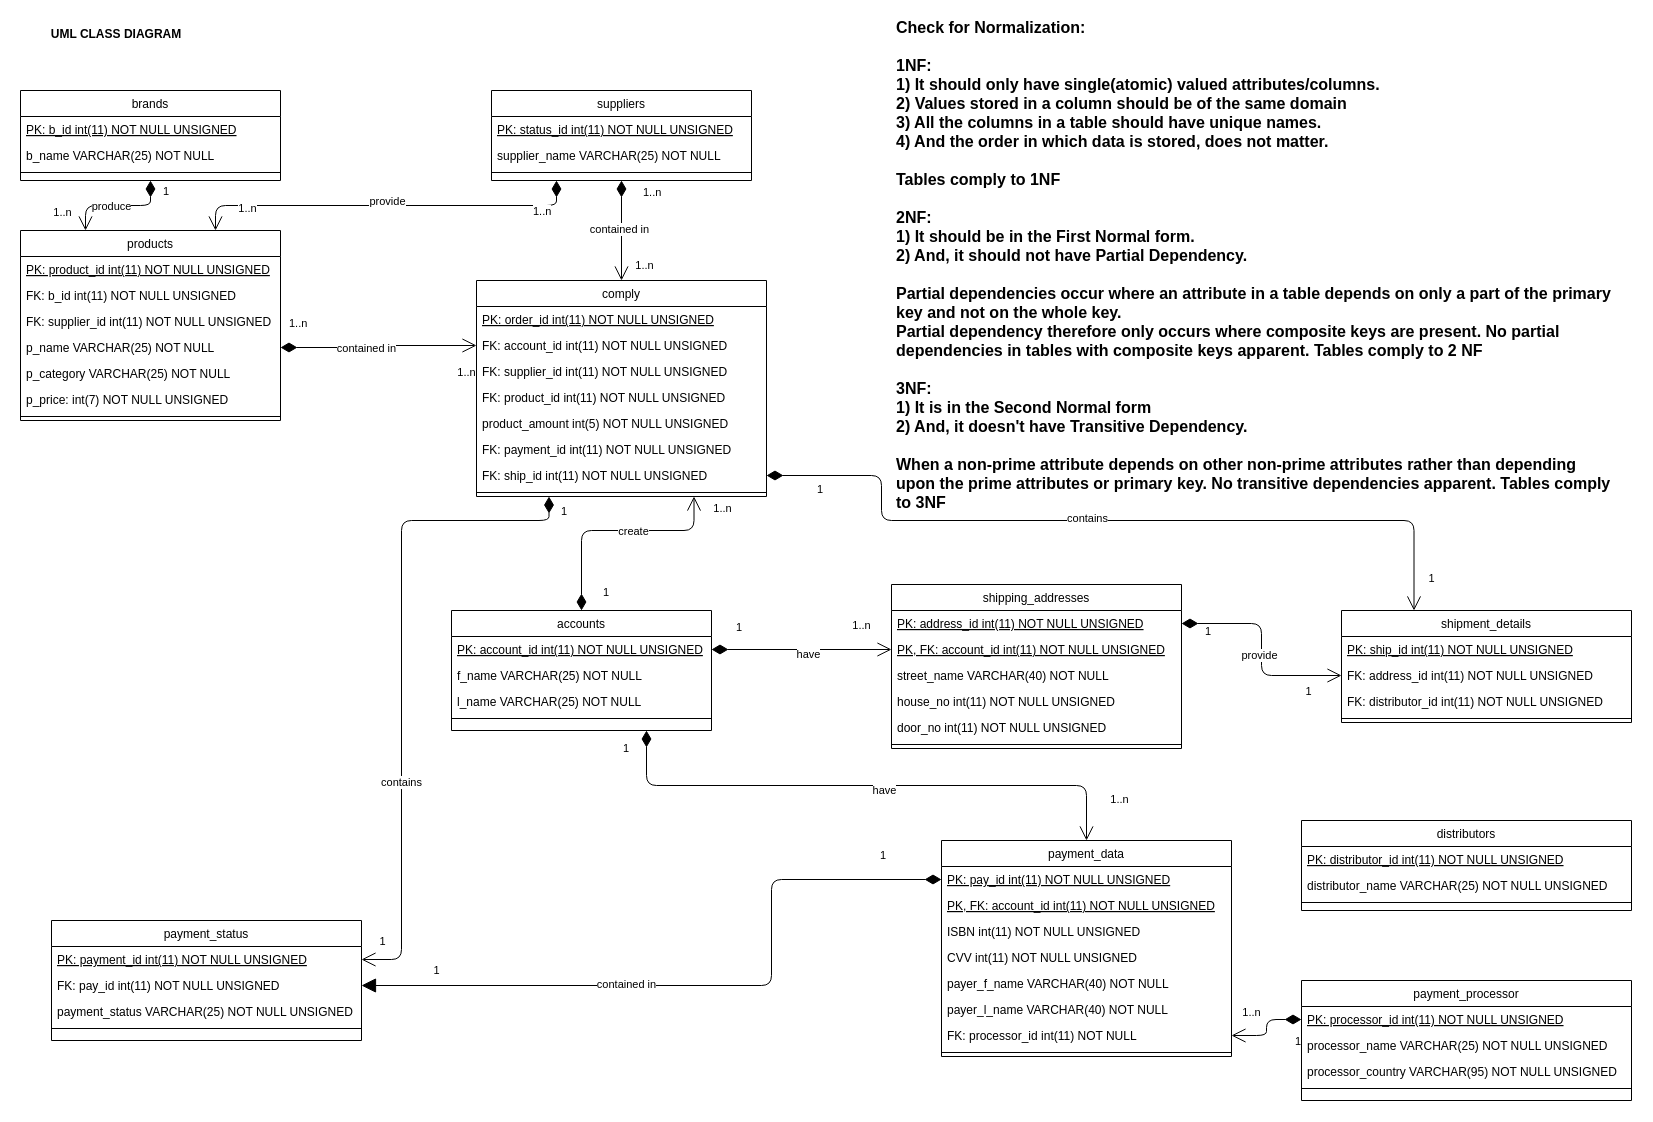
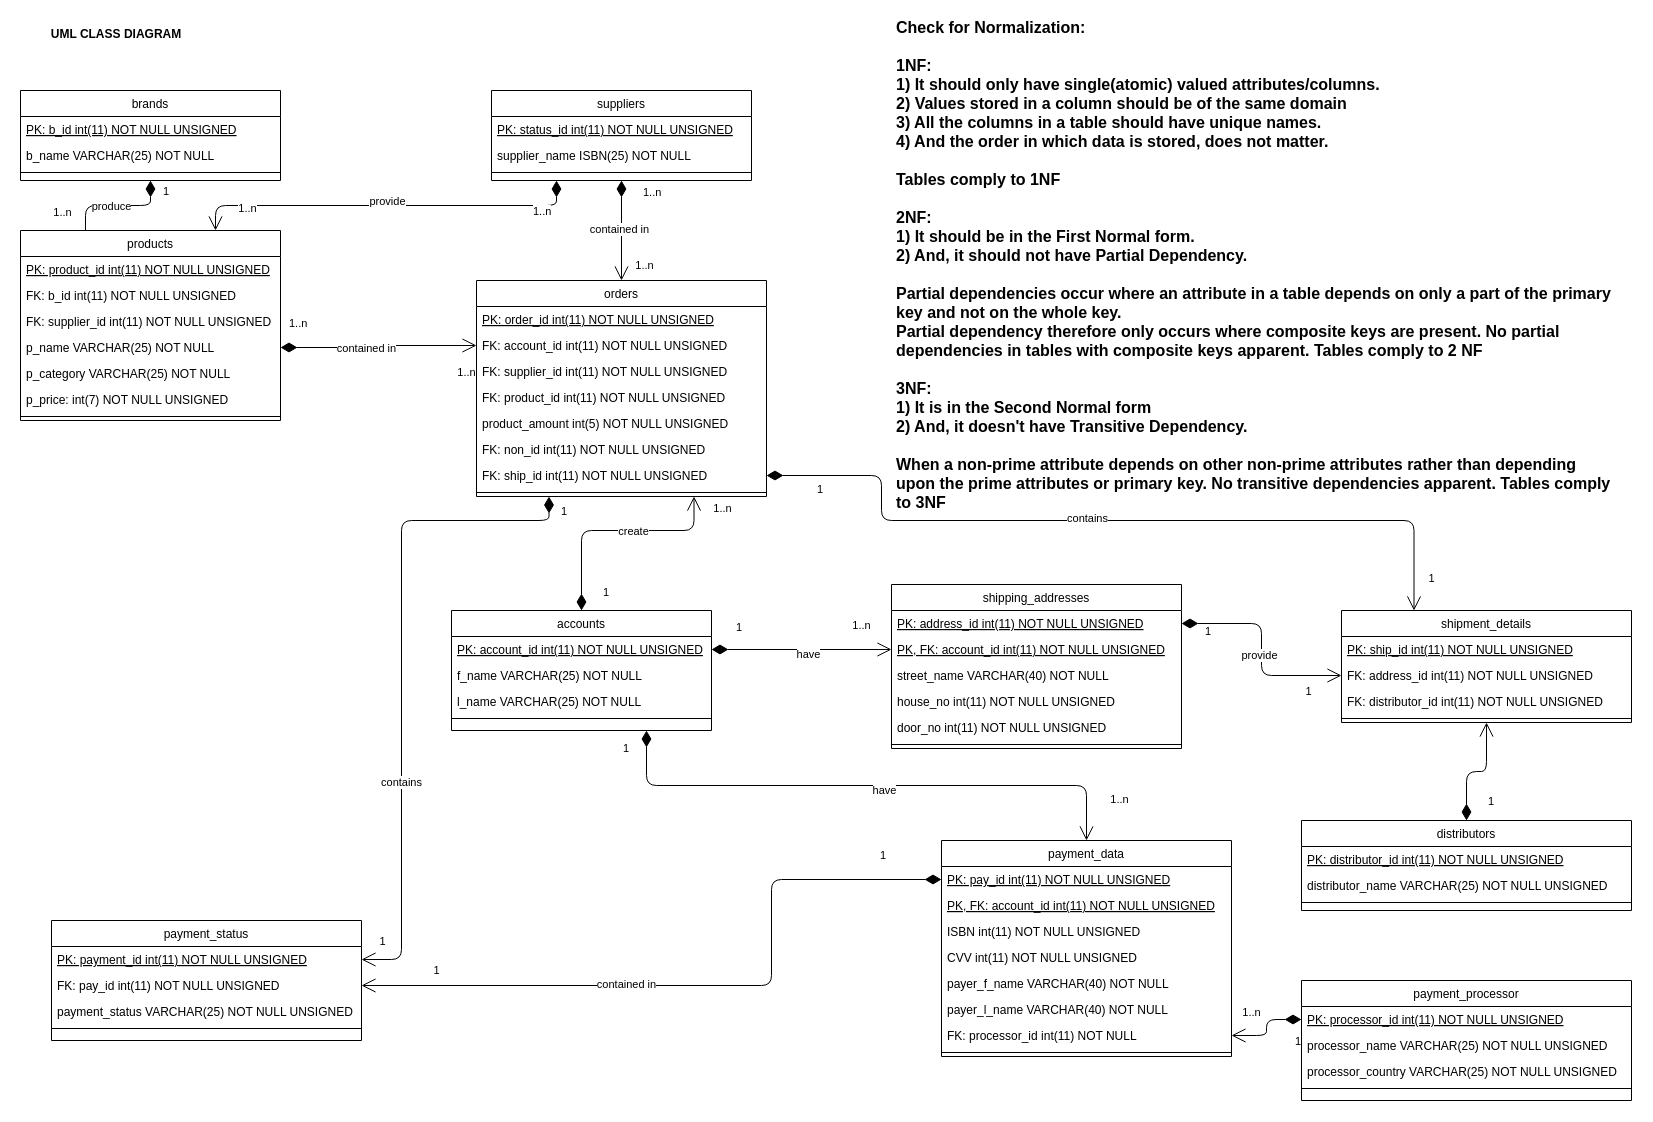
node "supplier_name VARCHAR(25) NOT NULL": label "supplier_name VARCHAR(25) NOT NULL" -> "supplier_name ISBN(25) NOT NULL"
edge "brands" -- "products": arrowhead open -> none
node "comply": label "comply" -> "orders"
node "FK: payment_id int(11) NOT NULL UNSIGNED": label "FK: payment_id int(11) NOT NULL UNSIGNED" -> "FK: non_id int(11) NOT NULL UNSIGNED"
edge "shipment_details" -- "distributors": added, label "1"
edge "PK: pay_id int(11) NOT NULL UNSIGNED" -- "FK: pay_id int(11) NOT NULL UNSIGNED": arrowhead block -> open
node "processor_country VARCHAR(95) NOT NULL UNSIGNED": label "processor_country VARCHAR(95) NOT NULL UNSIGNED" -> "processor_country VARCHAR(25) NOT NULL UNSIGNED"
